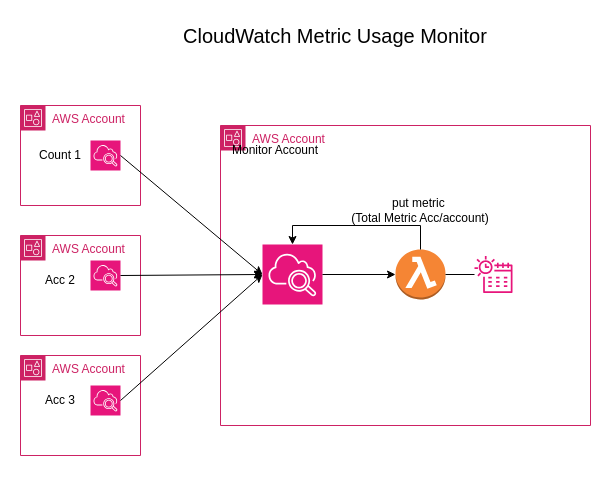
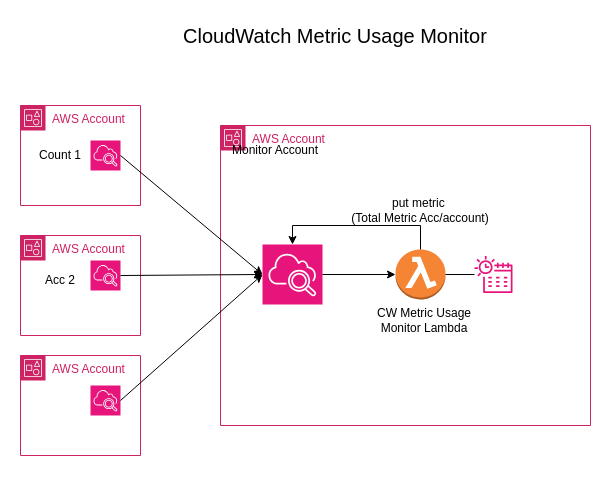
node "CW Metric Usage Monitor Lambda": added
node "Acc 3": removed
